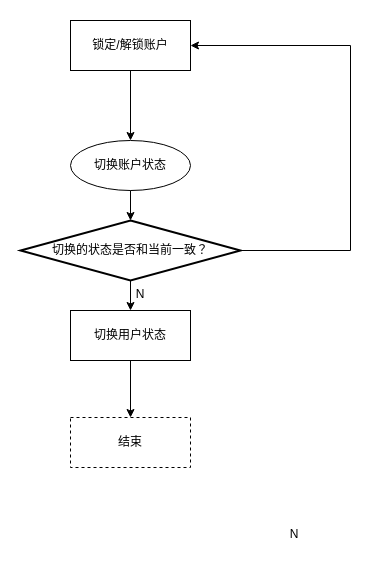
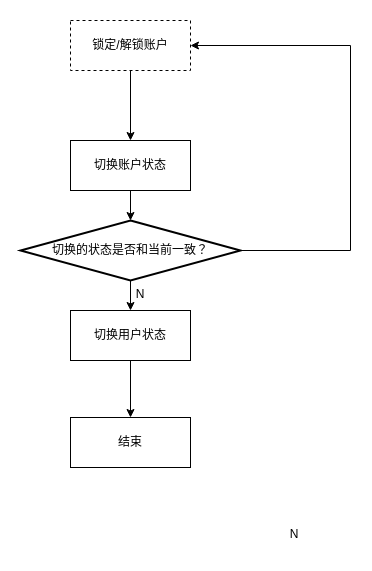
node "锁定/解锁账户": style solid -> dashed
node "切换账户状态": shape ellipse -> rectangle
node "结束": style dashed -> solid
